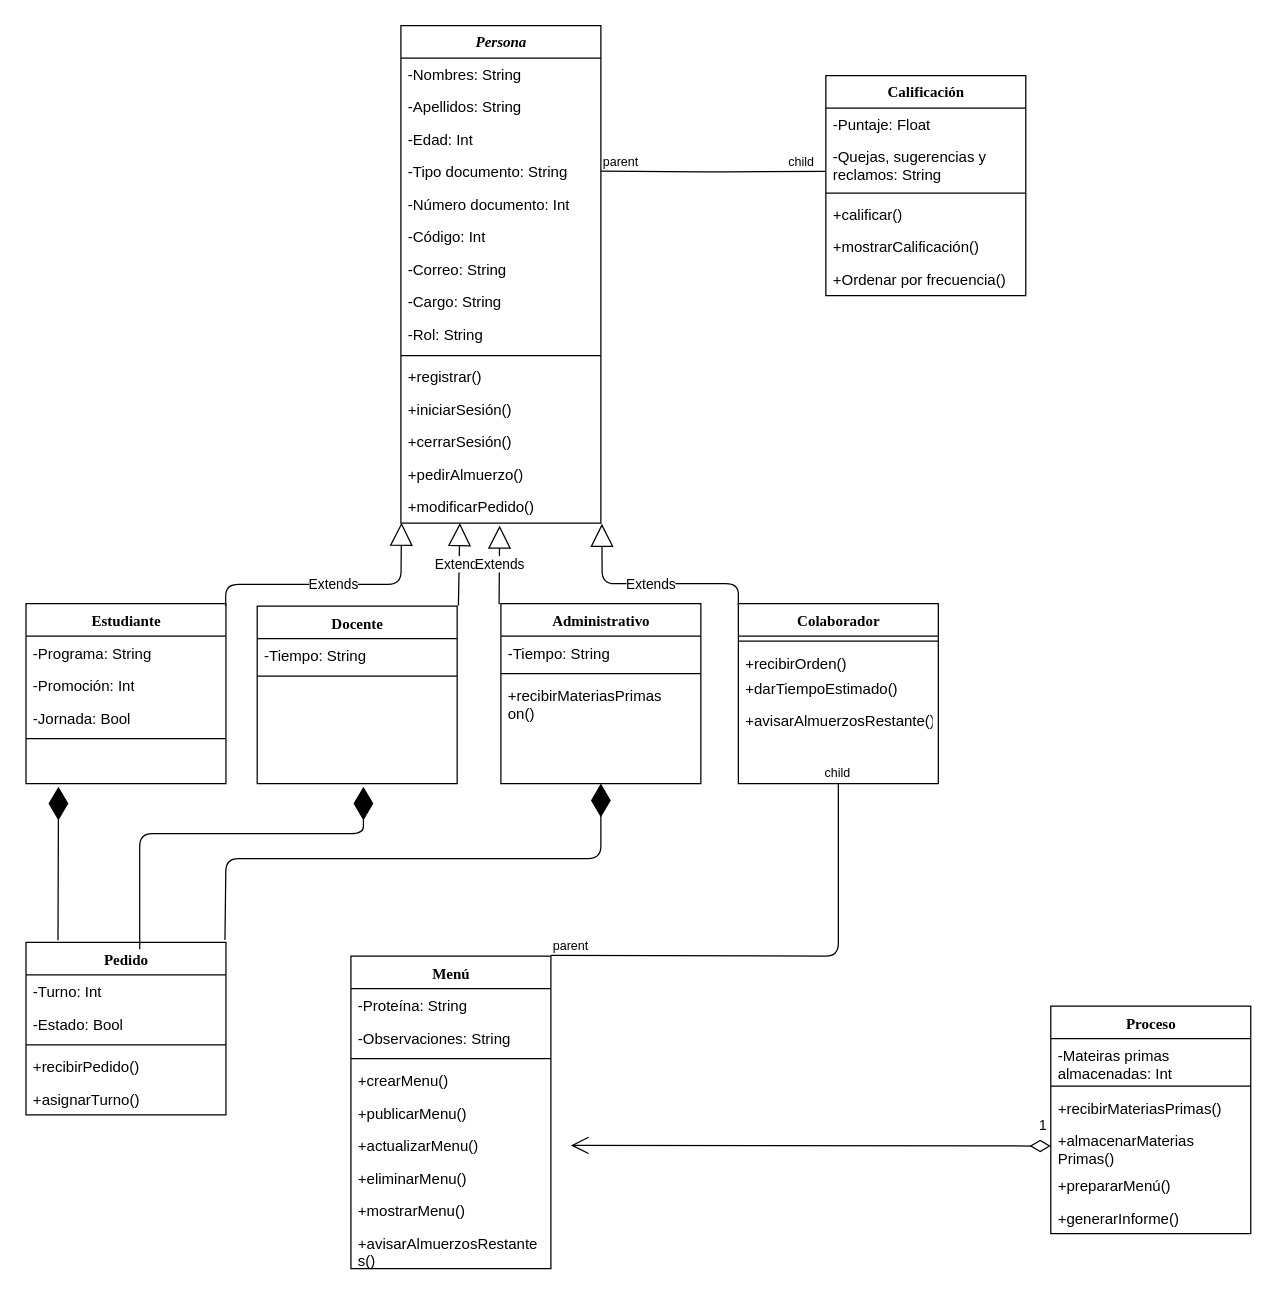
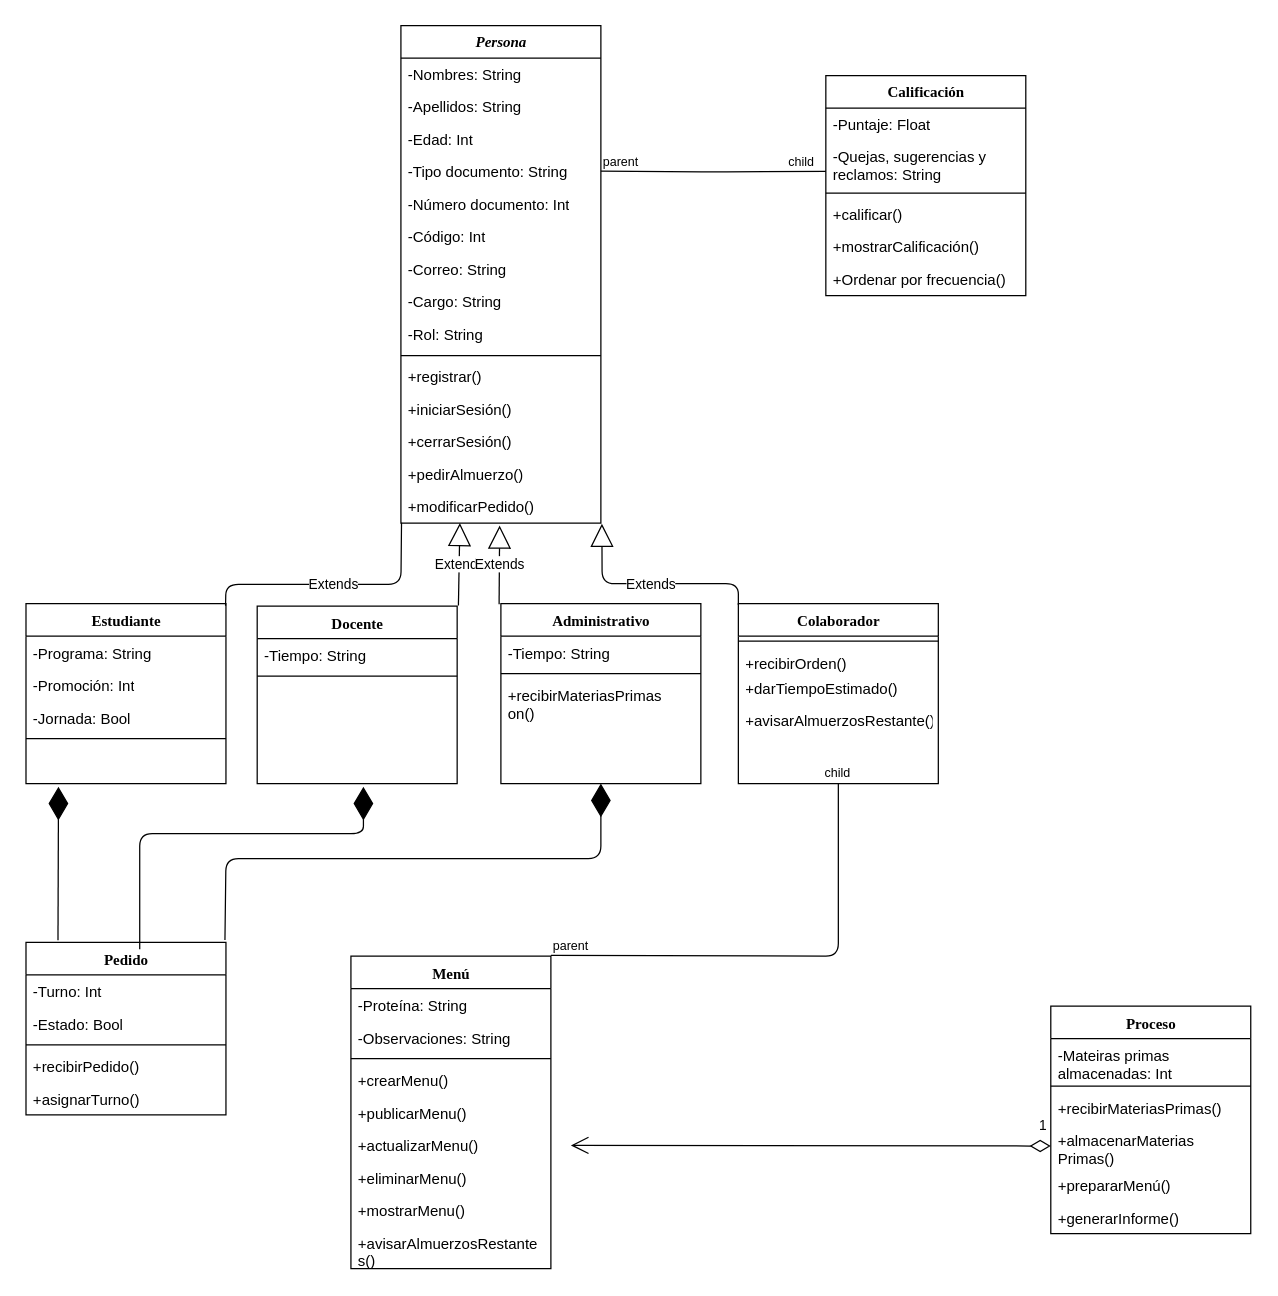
edge "Estudiante" -> "+modificarPedido()": arrowhead block -> none
